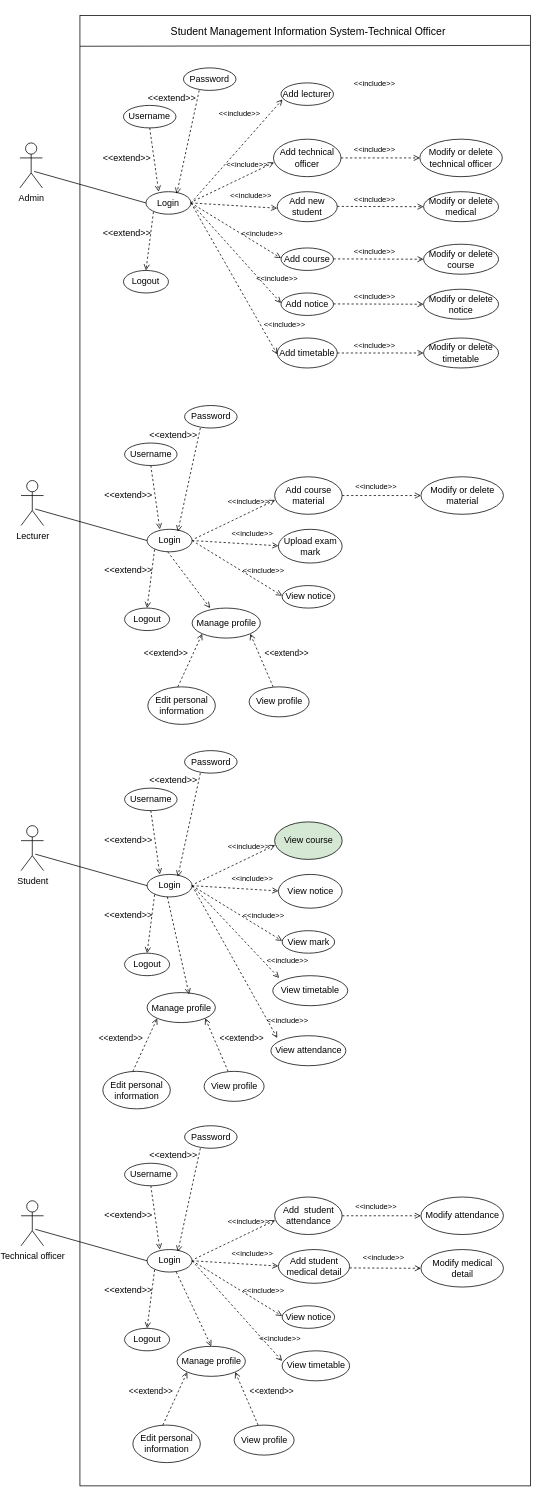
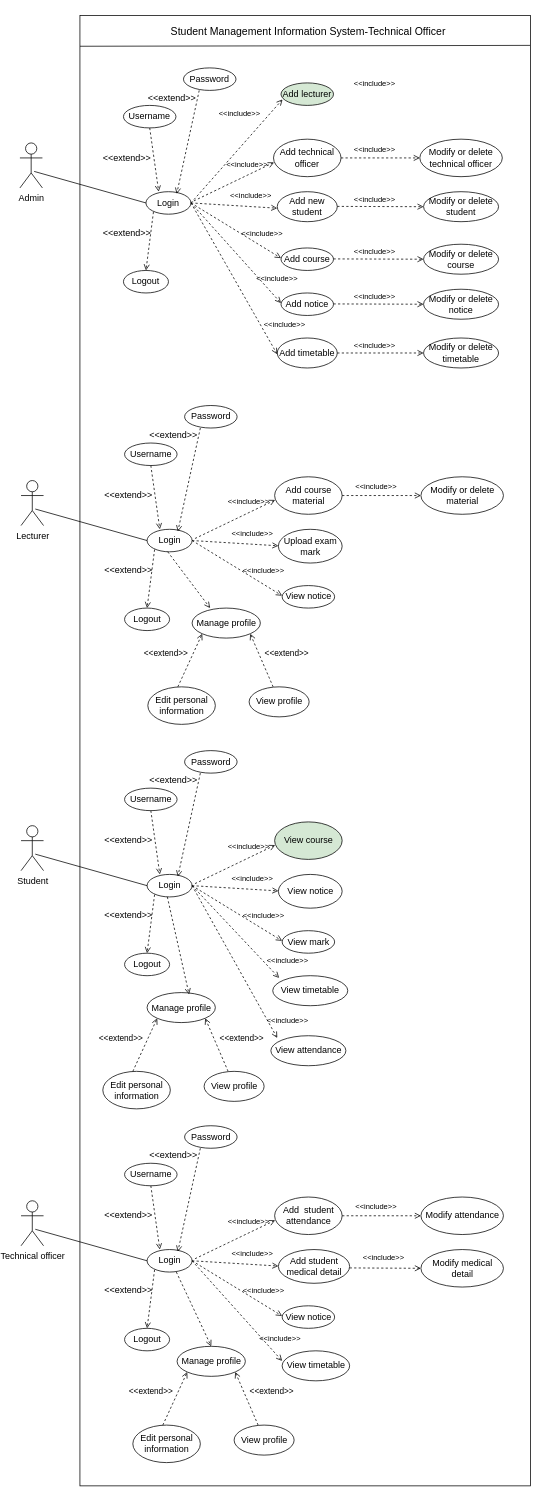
node "Add lecturer": fillcolor #ffffff -> #d5e8d4
node "Modify or delete medical": label "Modify or delete medical" -> "Modify or delete student"
